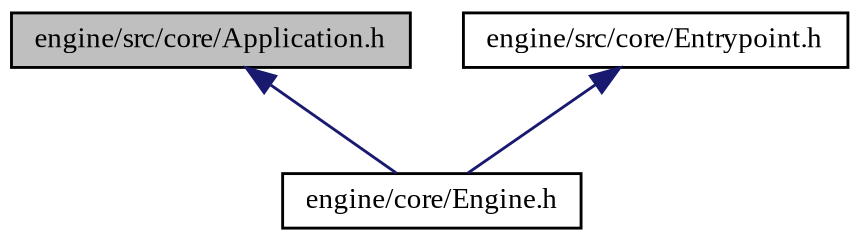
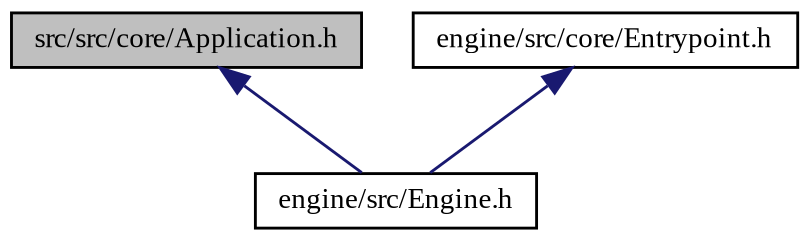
node "engine/src/core/Application.h": label "engine/src/core/Application.h" -> "src/src/core/Application.h"
node "engine/core/Engine.h": label "engine/core/Engine.h" -> "engine/src/Engine.h"
